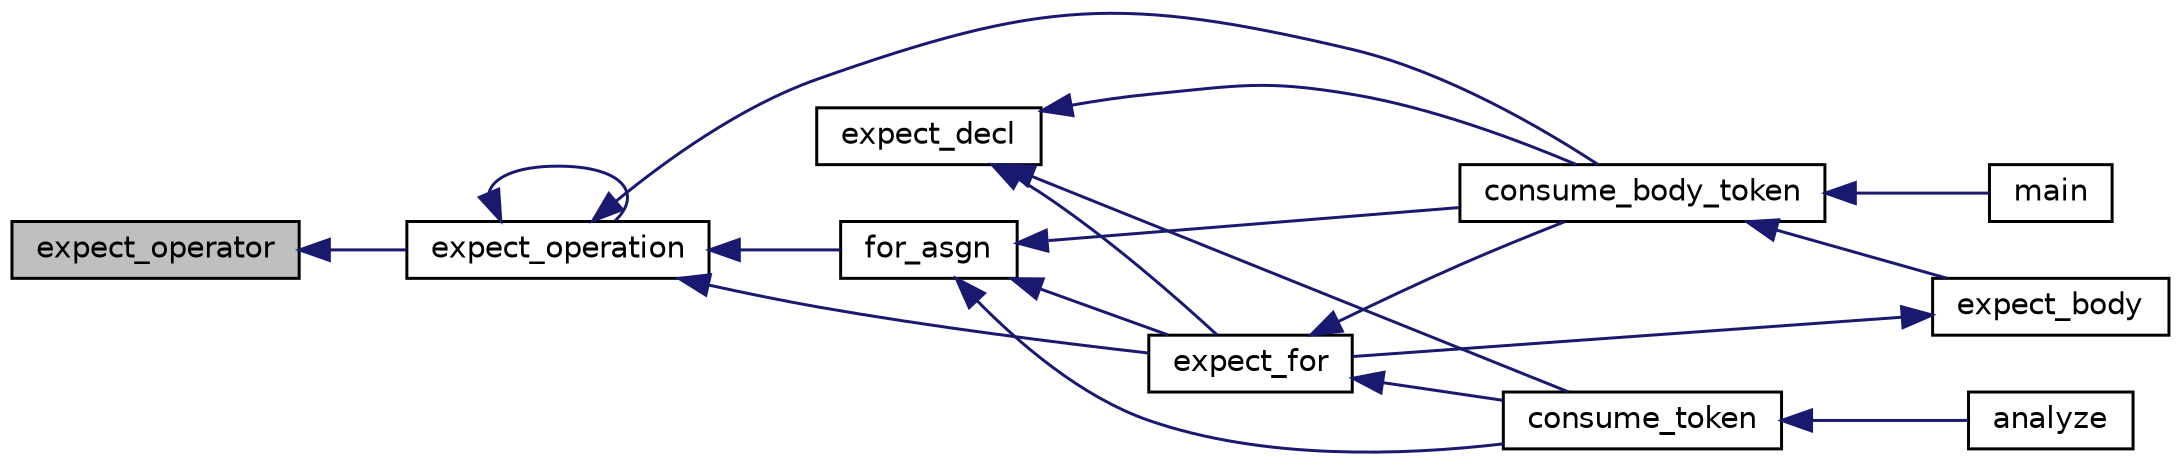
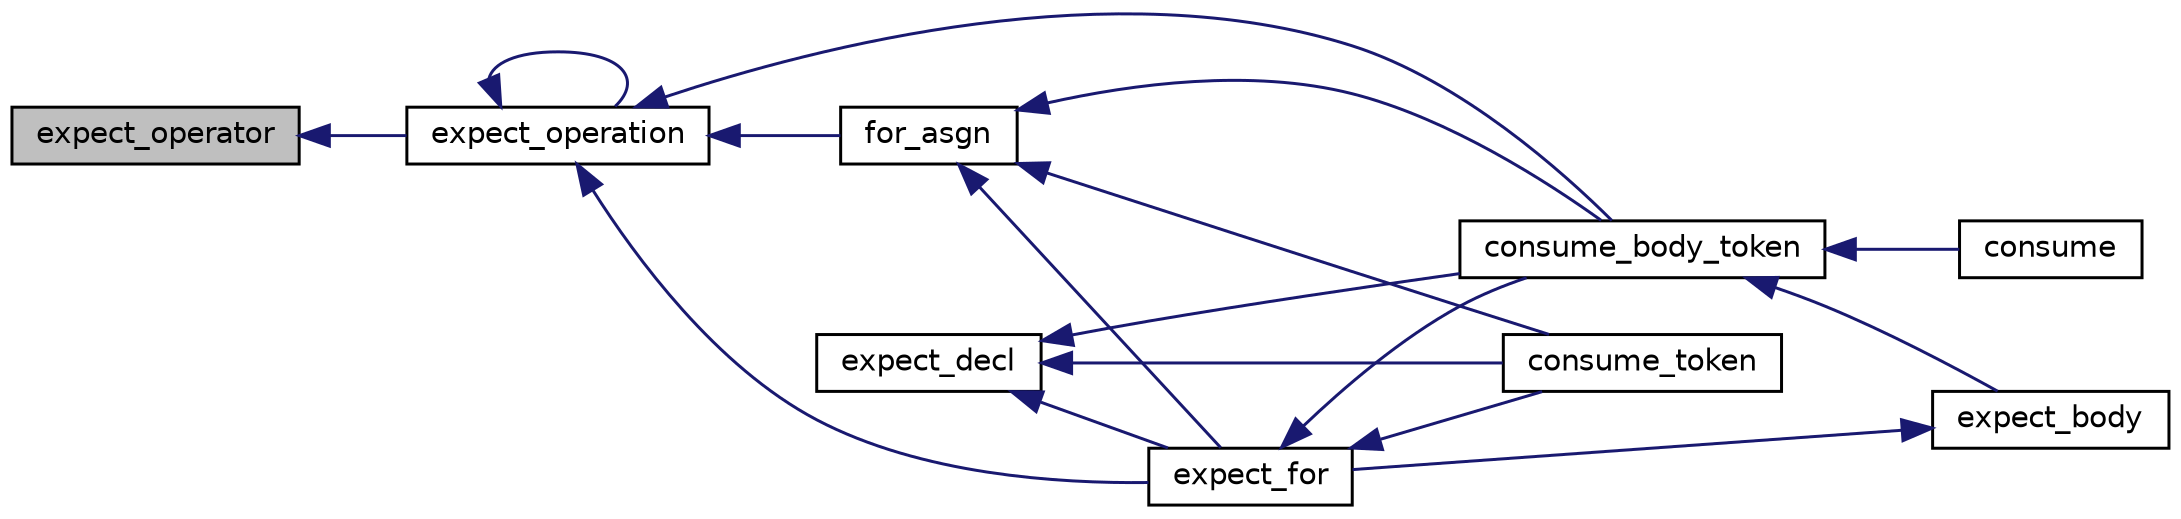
node "main": label "main" -> "consume"
node "analyze": removed
